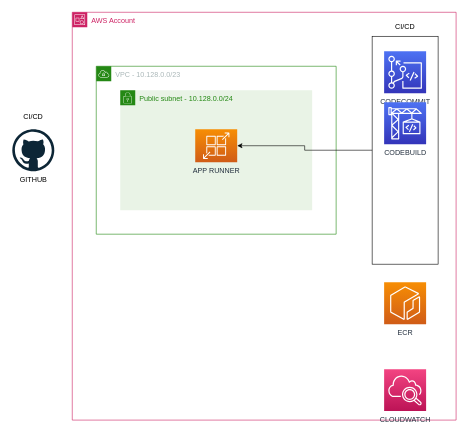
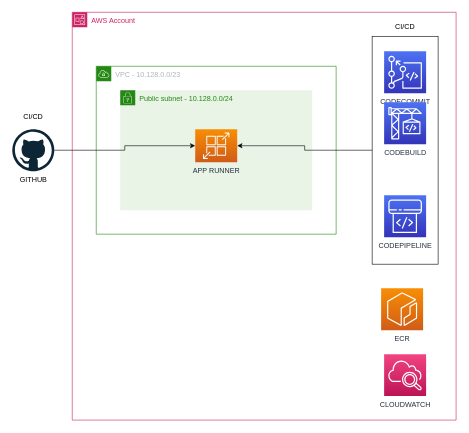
edge "GITHUB" -> "APP RUNNER": added
node "CODEPIPELINE": added
node "ECR": moved (405, 303) -> (402, 309)
node "CLOUDWATCH": moved (405, 390) -> (405, 375)
